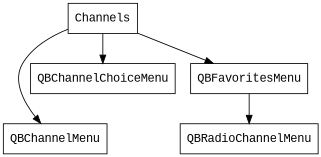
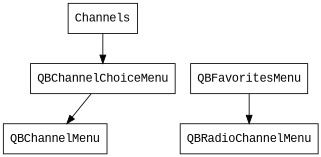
edge "Channels" -> "QBFavoritesMenu": removed
edge "Channels" -> "QBChannelMenu": now "QBChannelChoiceMenu" -> "QBChannelMenu"
